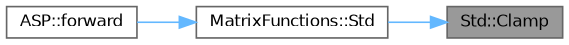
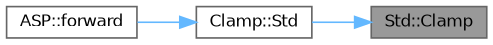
node "MatrixFunctions::Std": label "MatrixFunctions::Std" -> "Clamp::Std"
